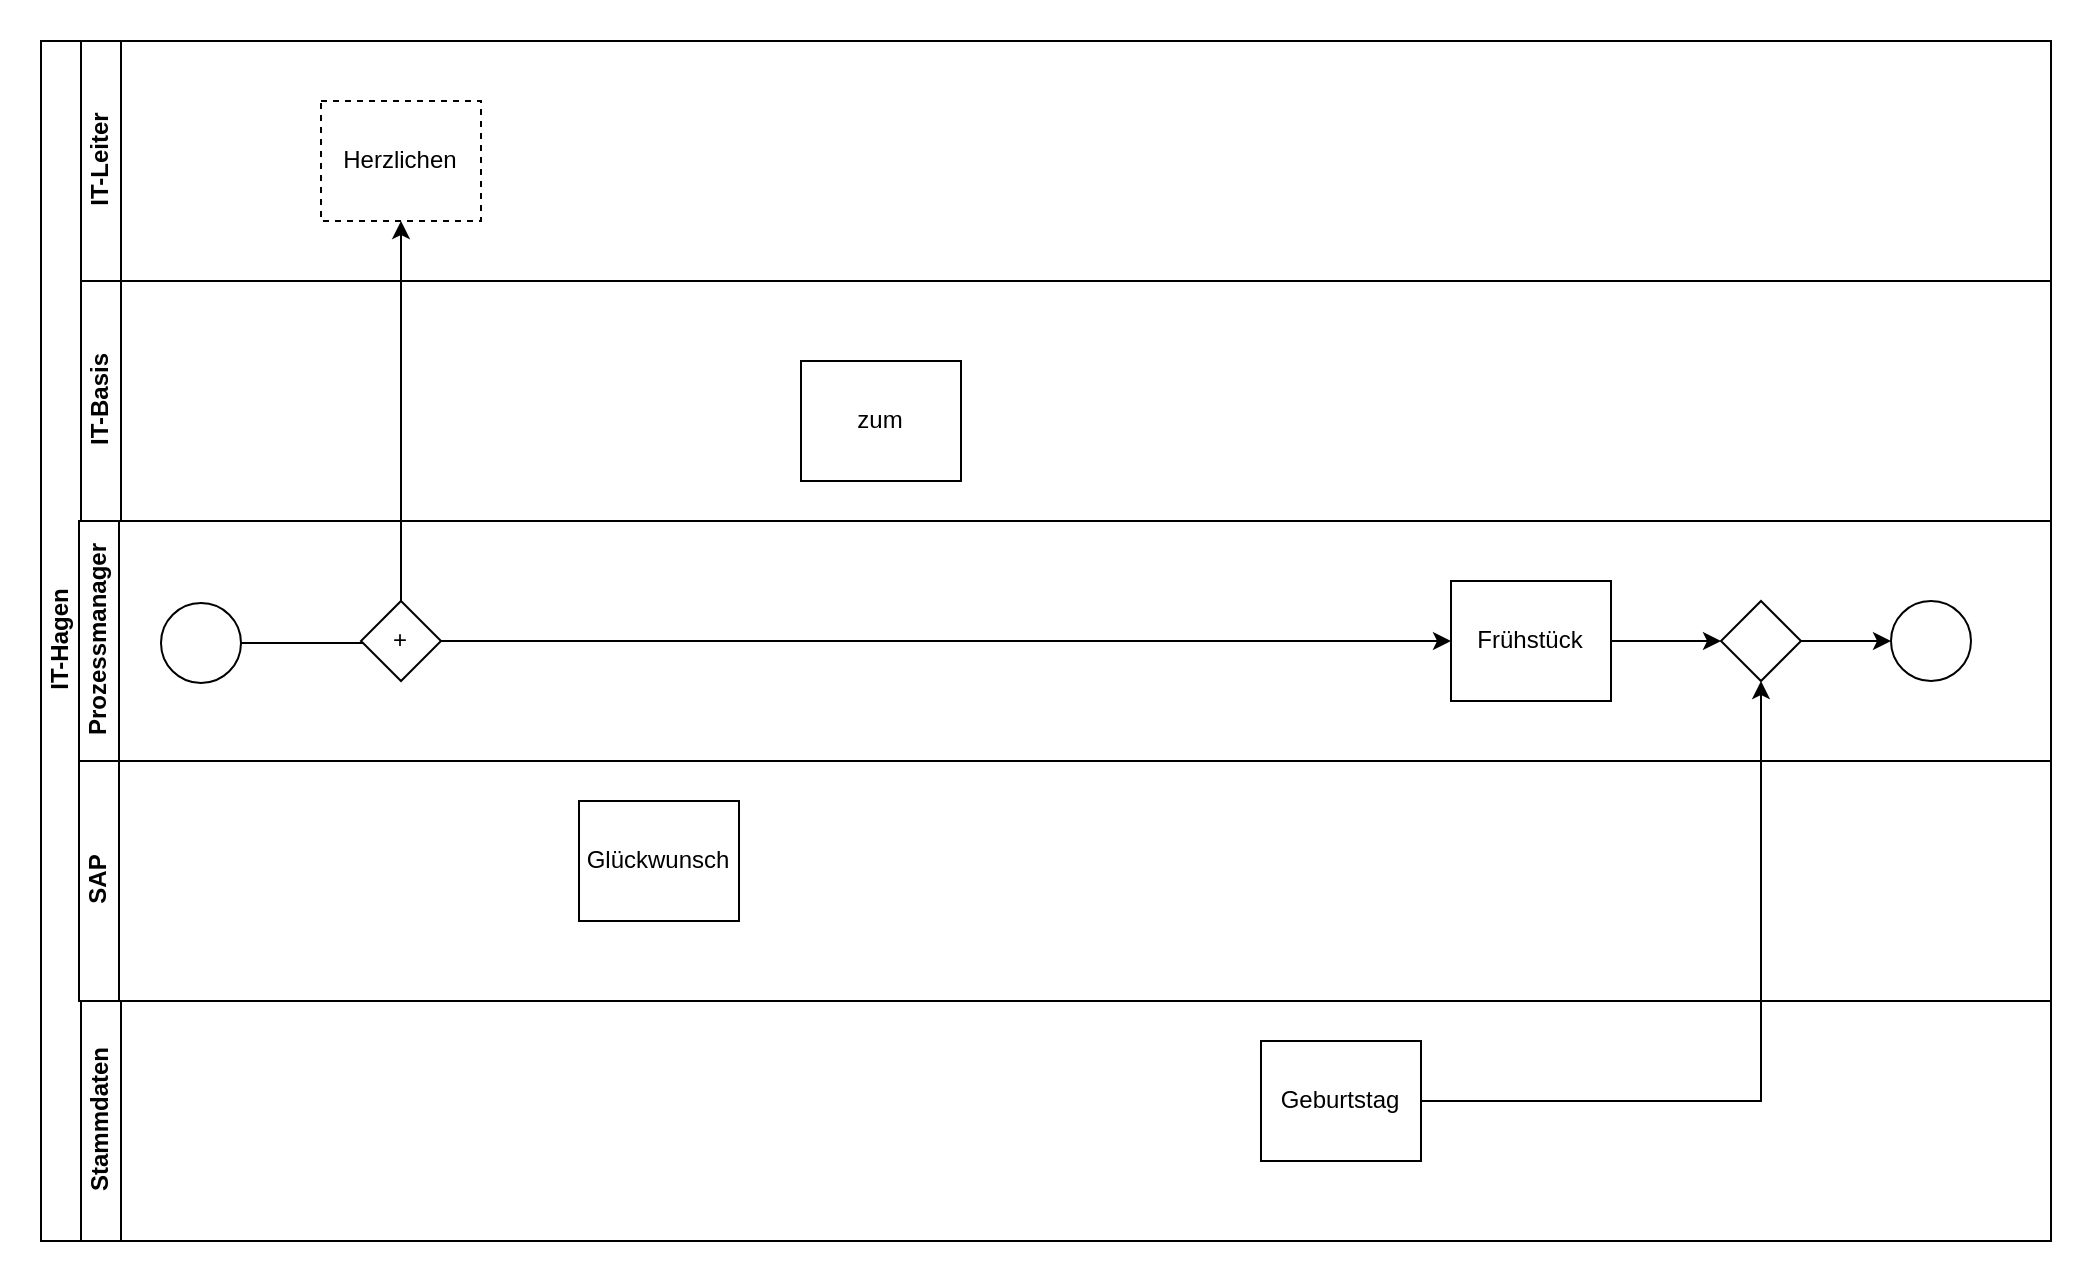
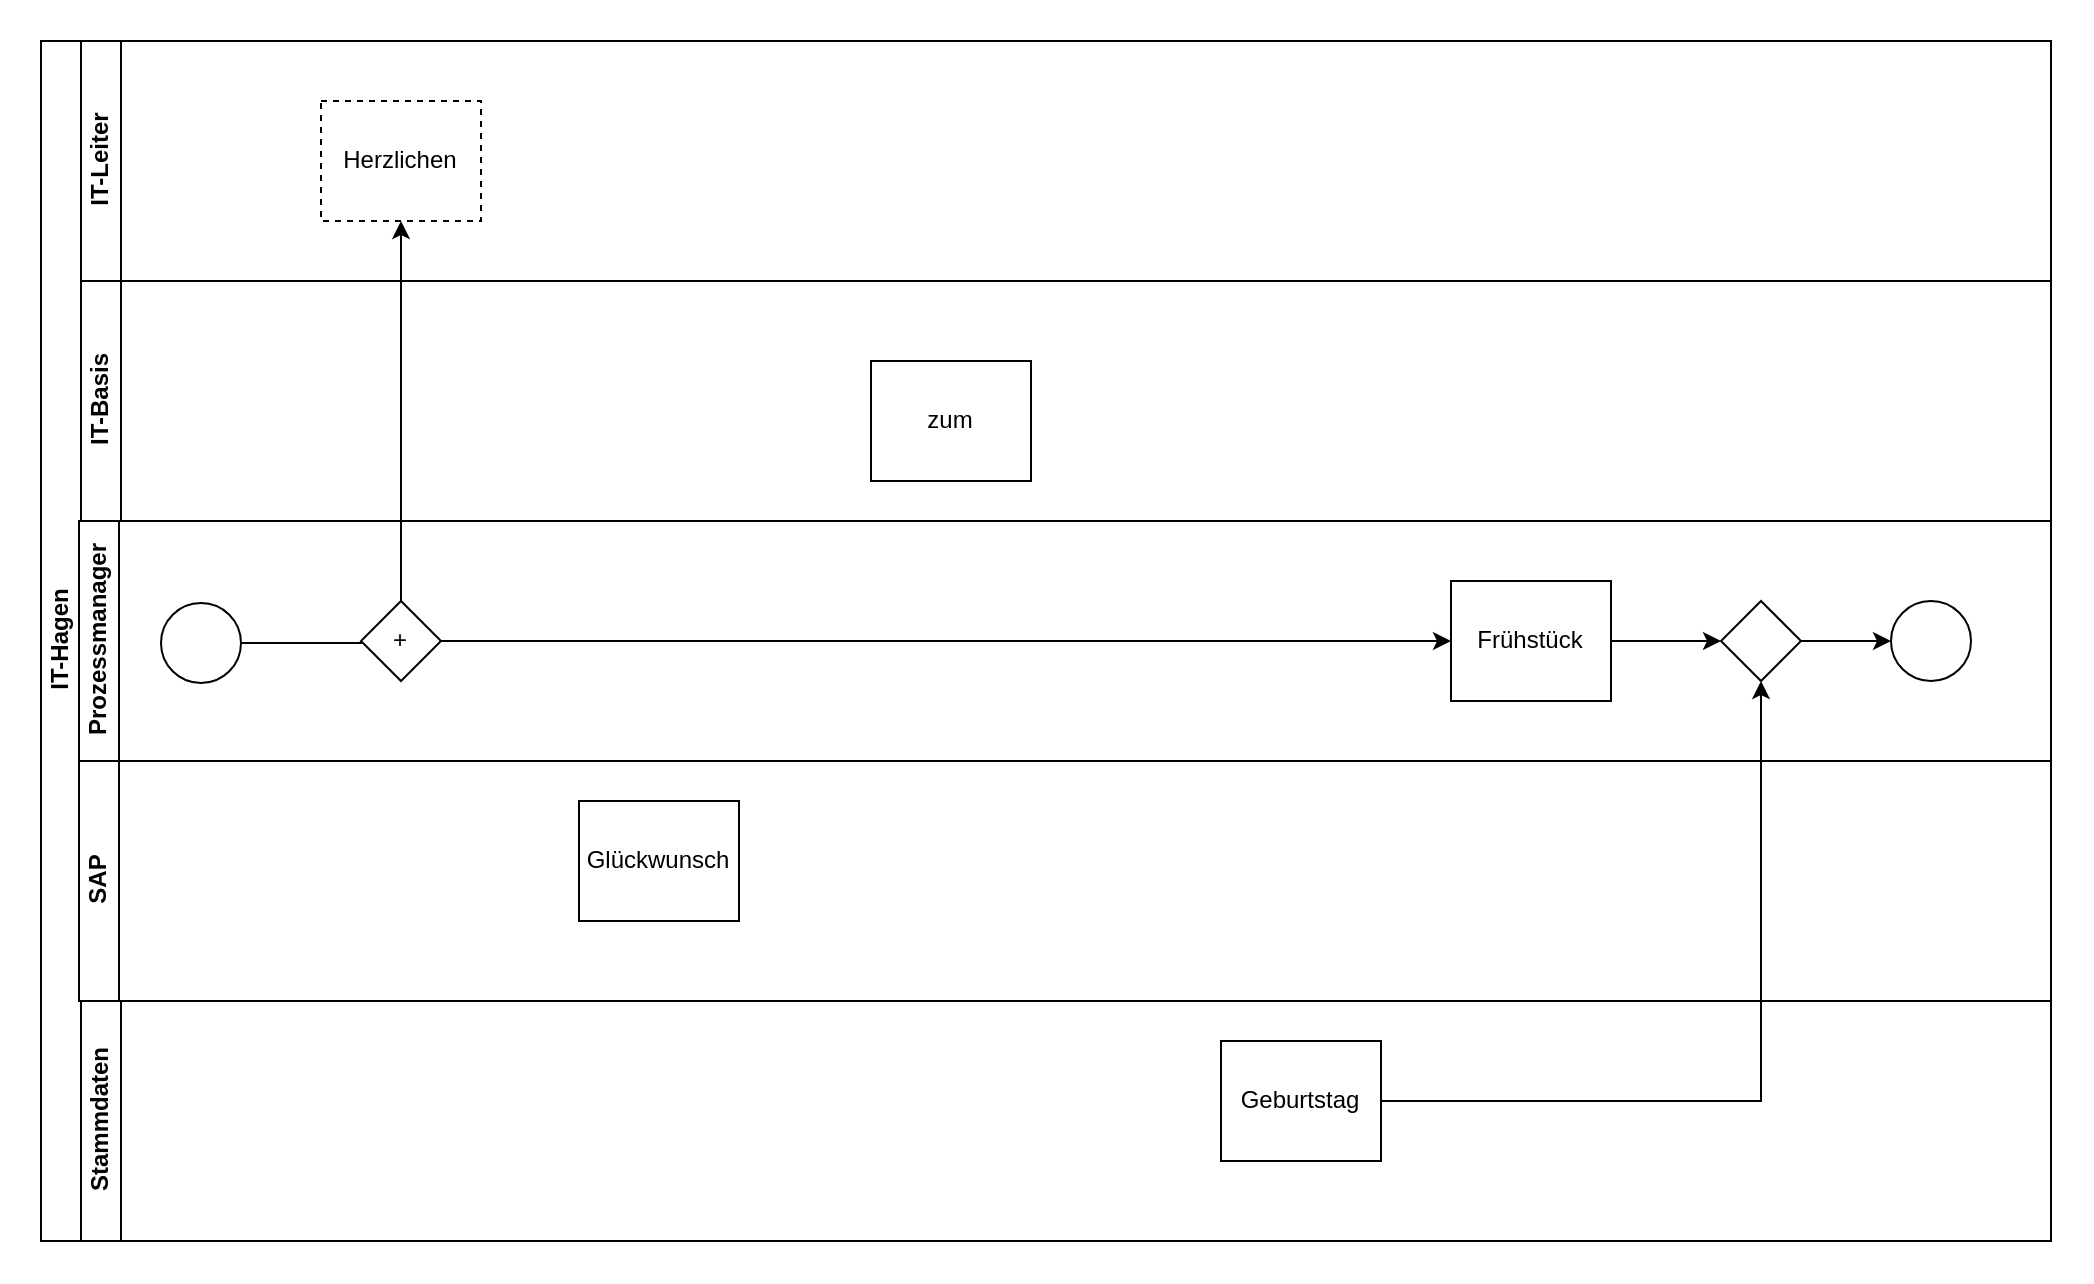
node "zum": moved (881, 421) -> (951, 421)
node "Geburtstag": moved (1341, 1101) -> (1301, 1101)
